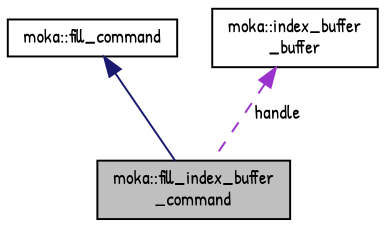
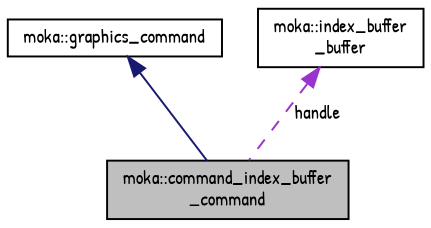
node "moka::fill_command": label "moka::fill_command" -> "moka::graphics_command"
node "moka::fill_index_buffer _command": label "moka::fill_index_buffer _command" -> "moka::command_index_buffer _command"
